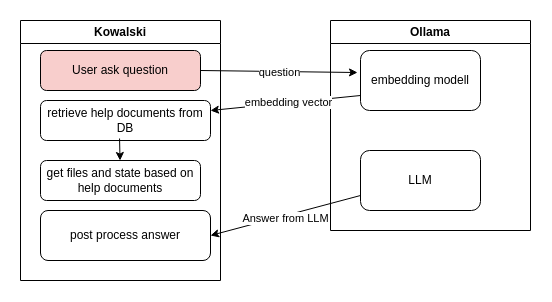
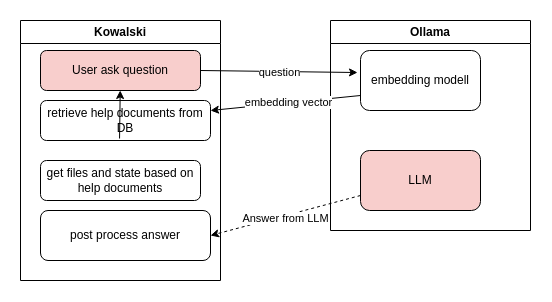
edge "retrieve help documents from DB" -> "get files and state based on help documents": now "retrieve help documents from DB" -> "User ask question"
node "LLM": fillcolor #ffffff -> #f8cecc
edge "LLM" -> "post process answer": style solid -> dashed
